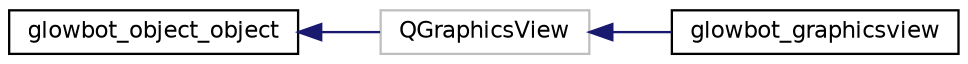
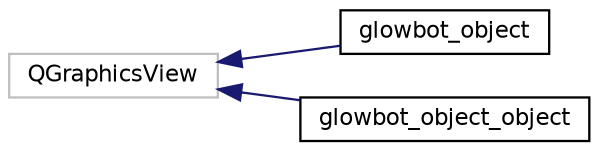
edge "QGraphicsView" -> "glowbot_object_object": reversed
node "glowbot_graphicsview": label "glowbot_graphicsview" -> "glowbot_object"
